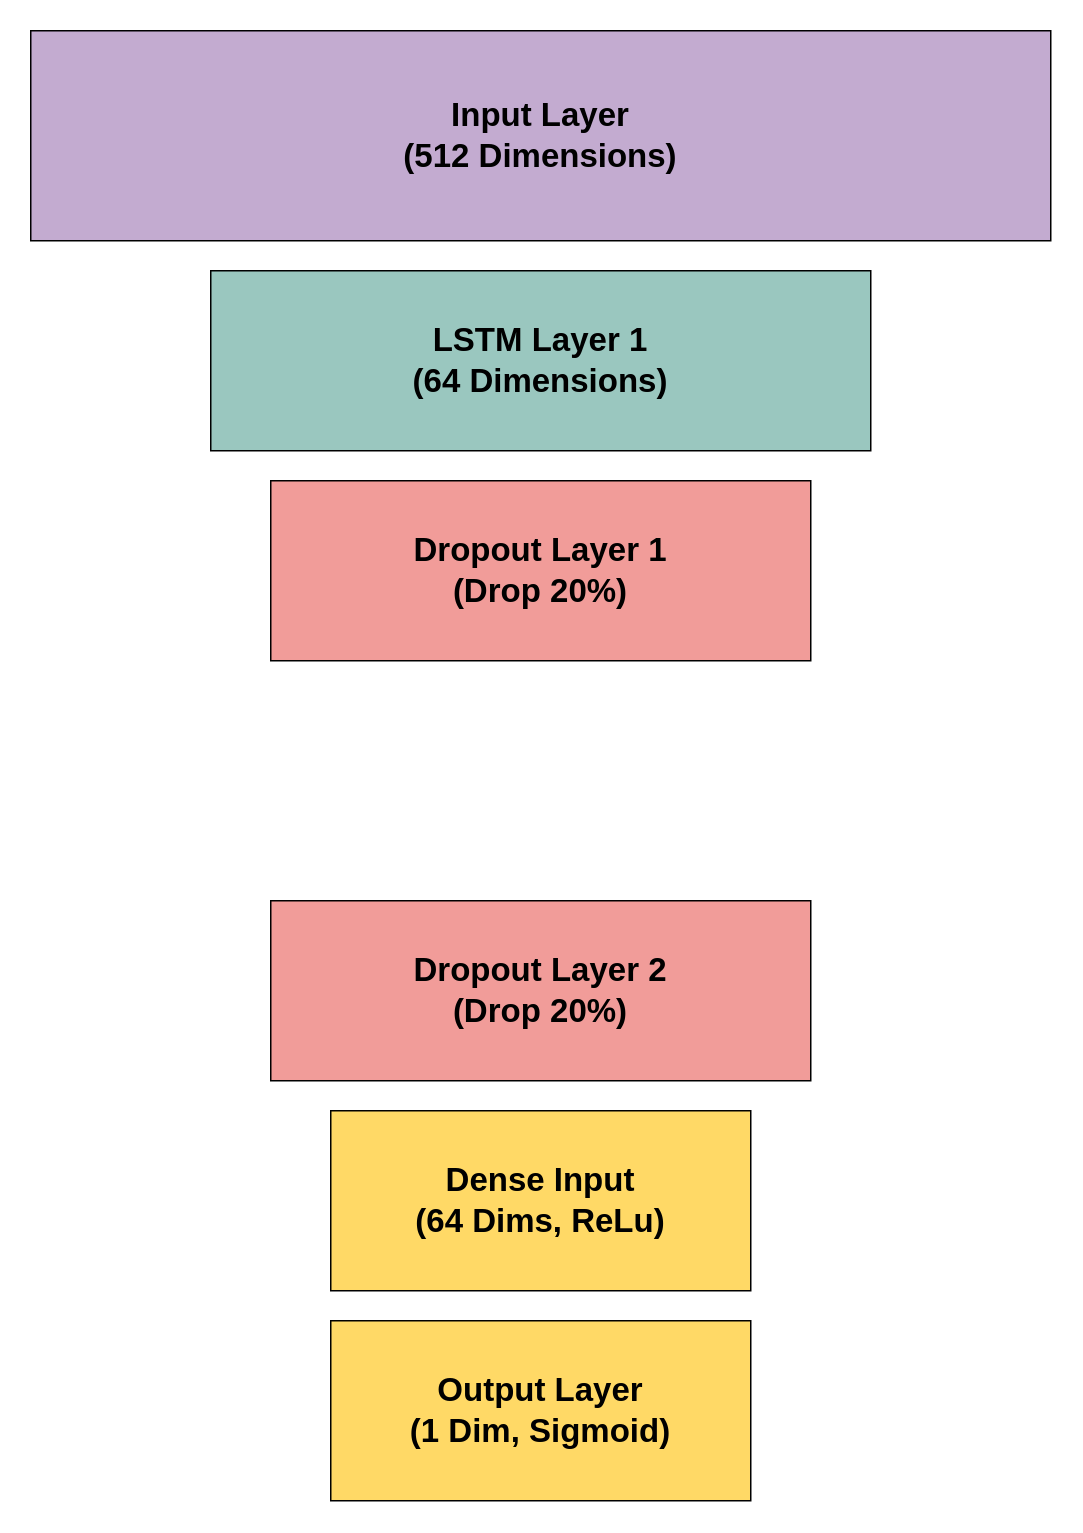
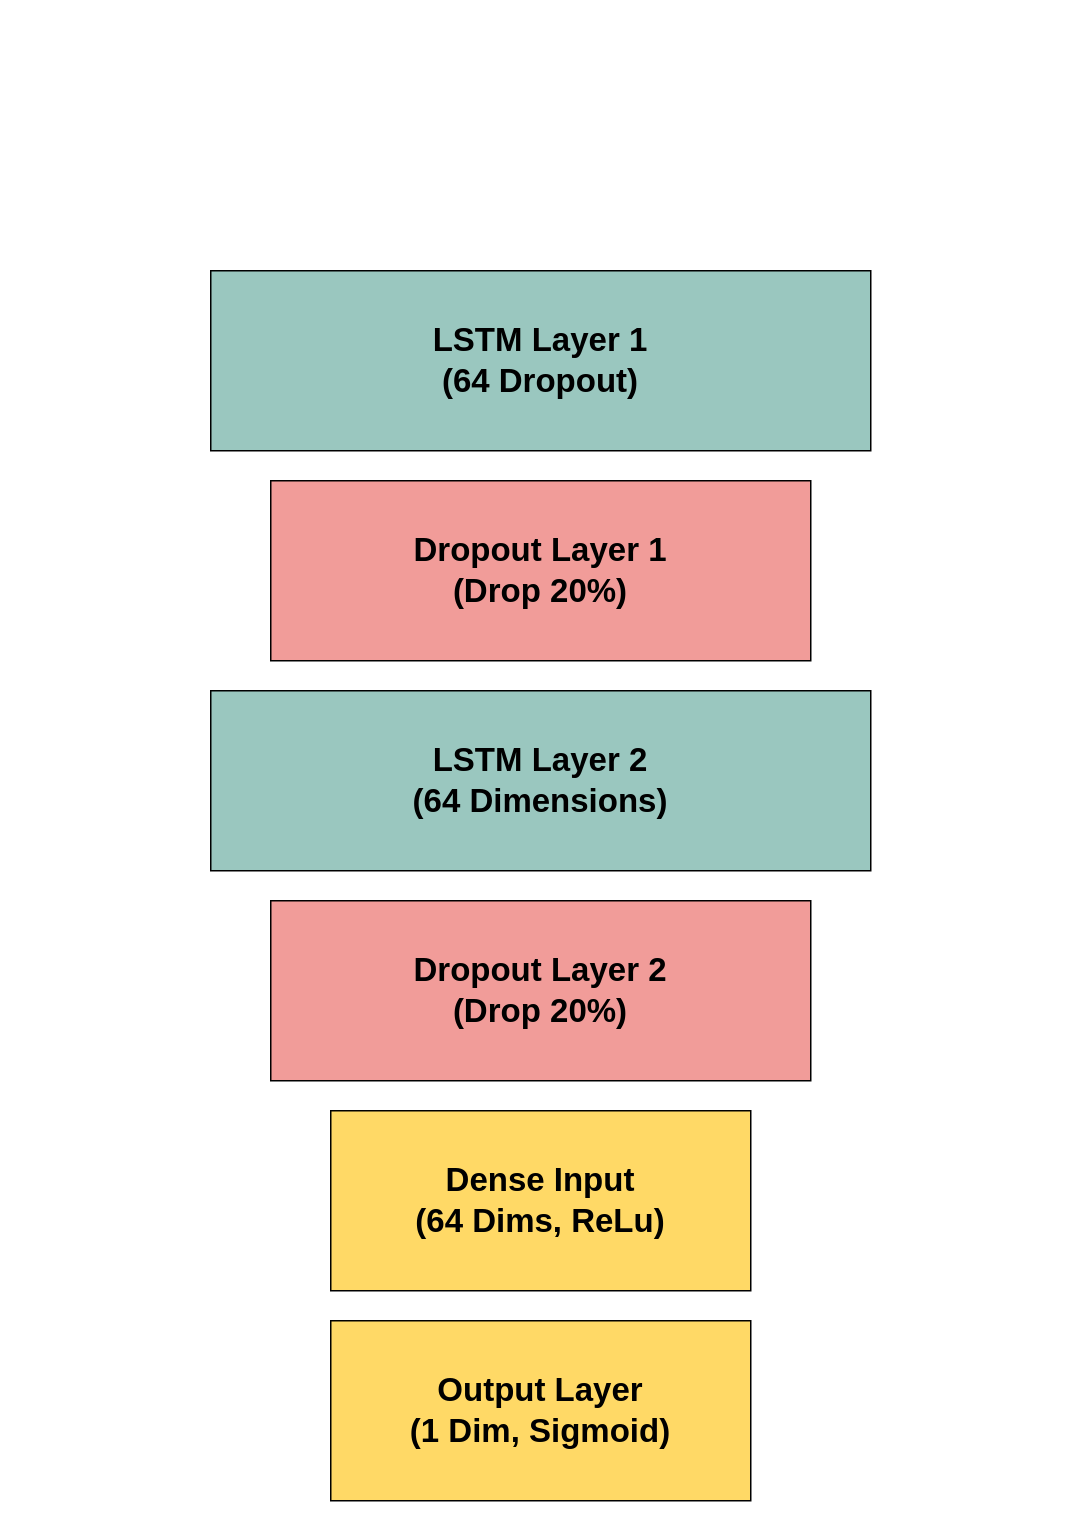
node "Input Layer (512 Dimensions)": removed
node "LSTM Layer 1 (64 Dimensions)": label "LSTM Layer 1 (64 Dimensions)" -> "LSTM Layer 1 (64 Dropout)"
node "LSTM Layer 2 (64 Dimensions)": added
